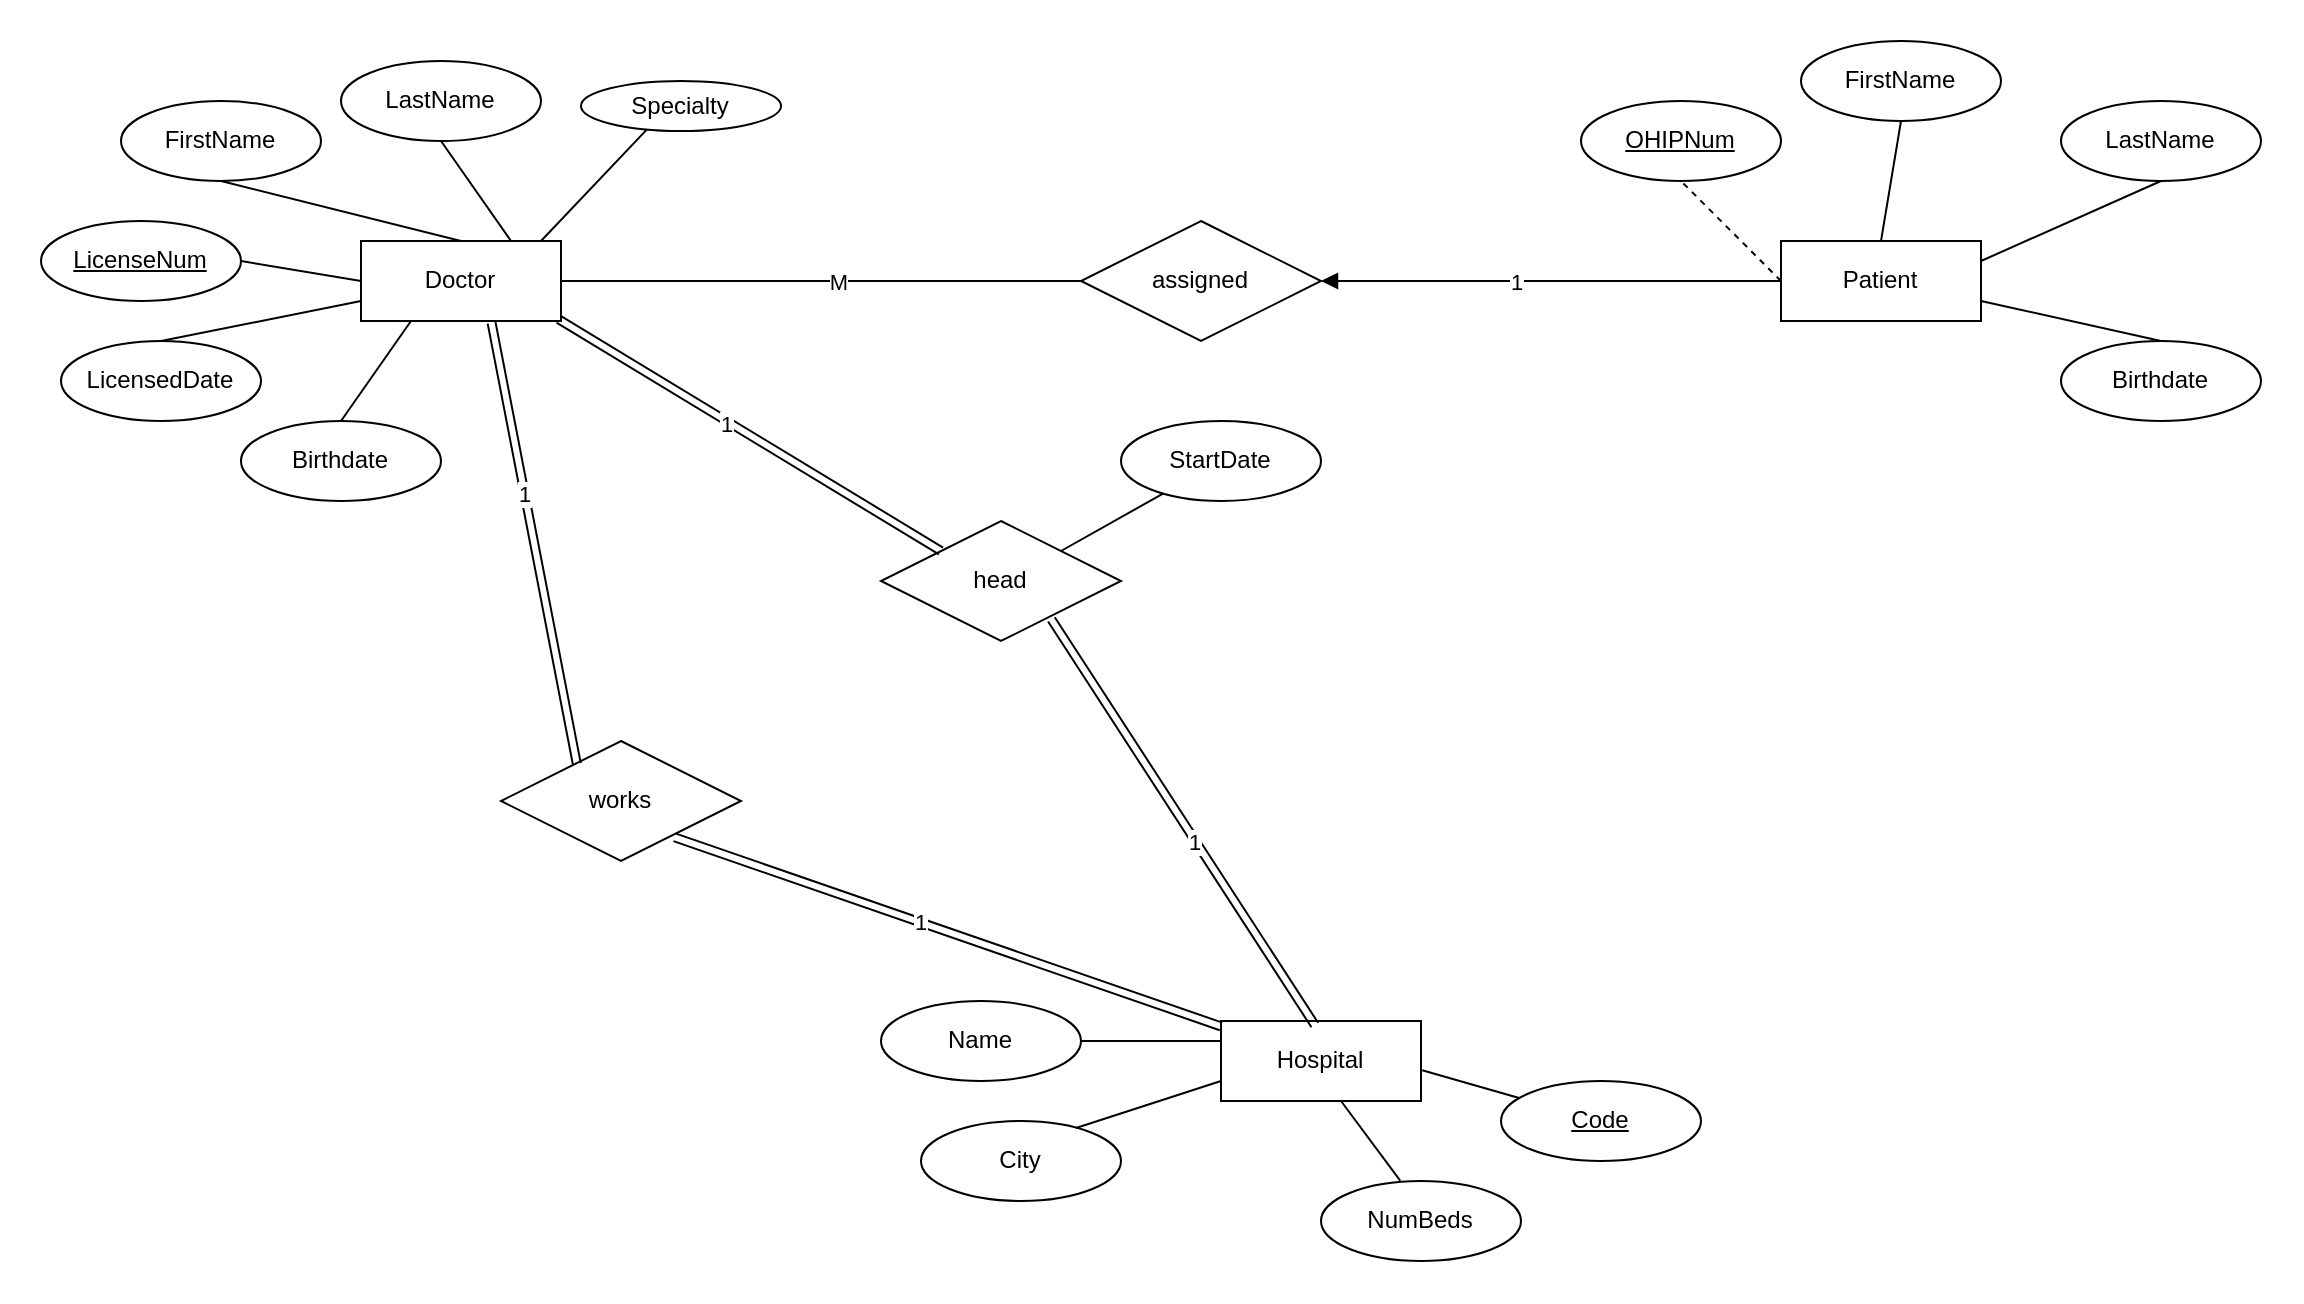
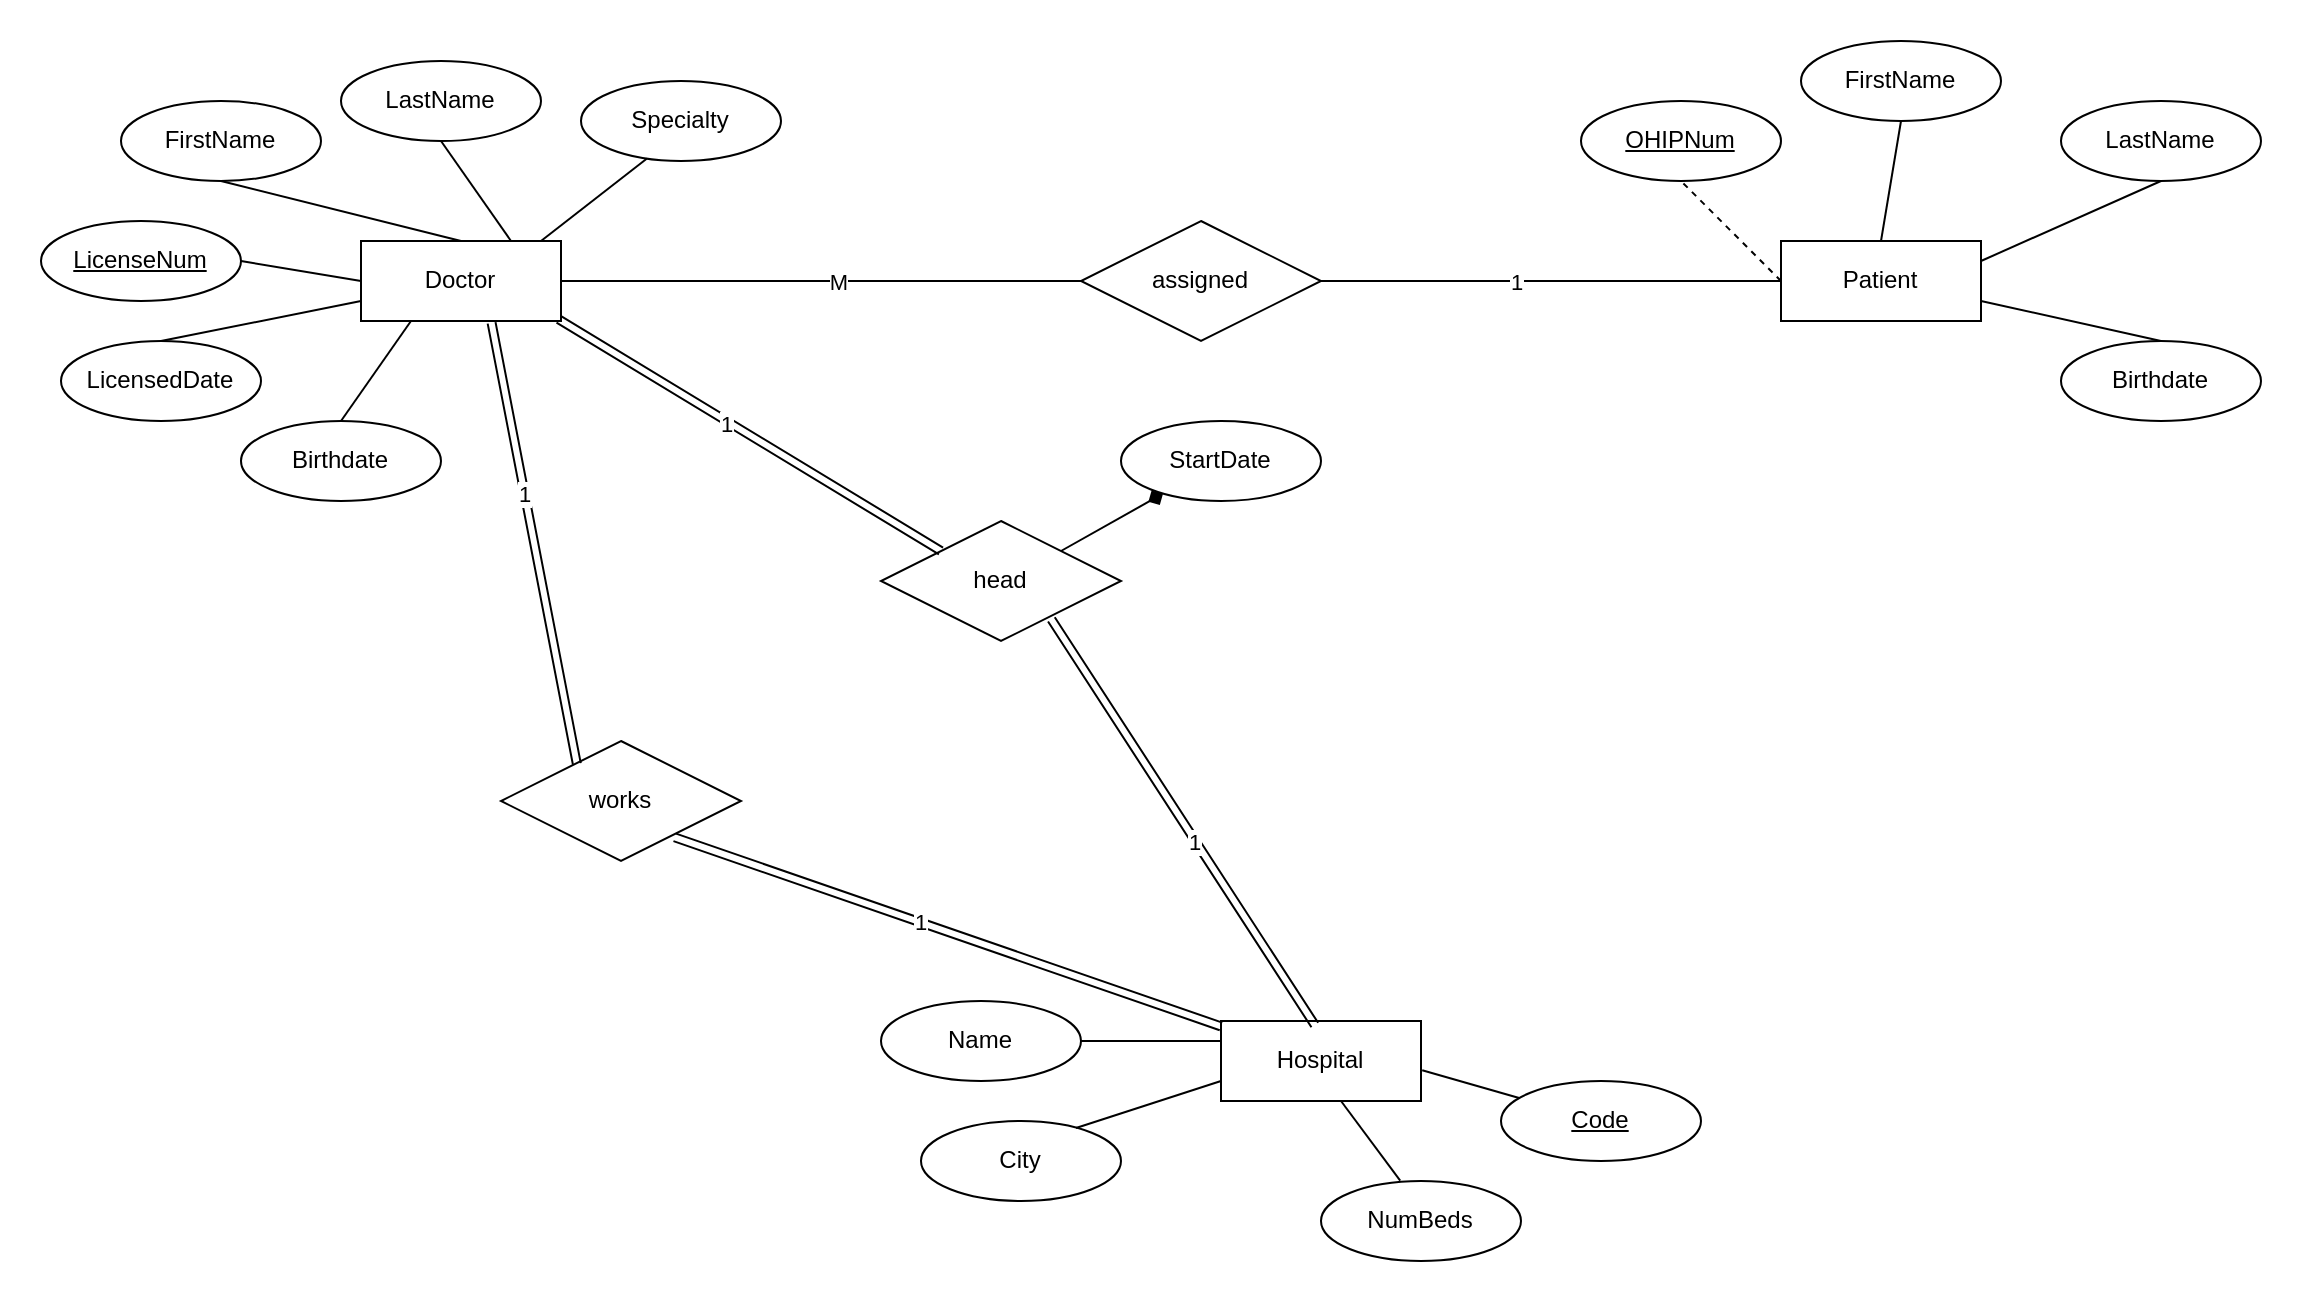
node "Specialty": size 200x50 -> 200x80
edge "Patient" -> "assigned": arrowhead block -> none
edge "StartDate" -- "head": arrowhead none -> diamond
